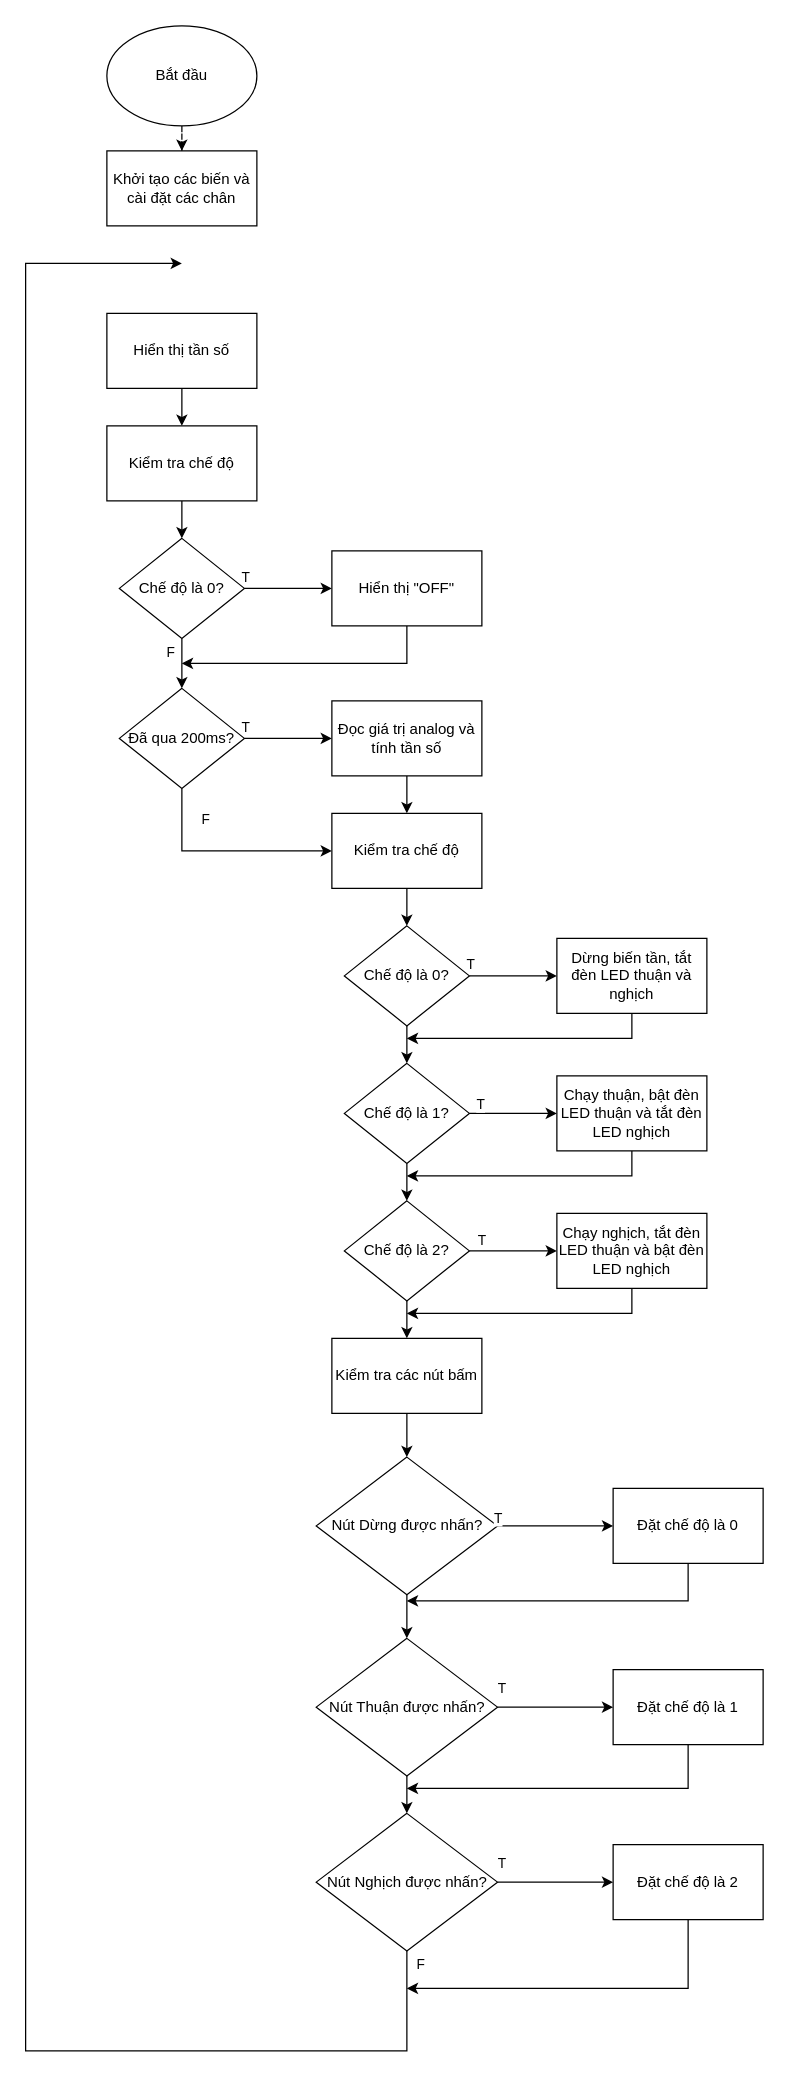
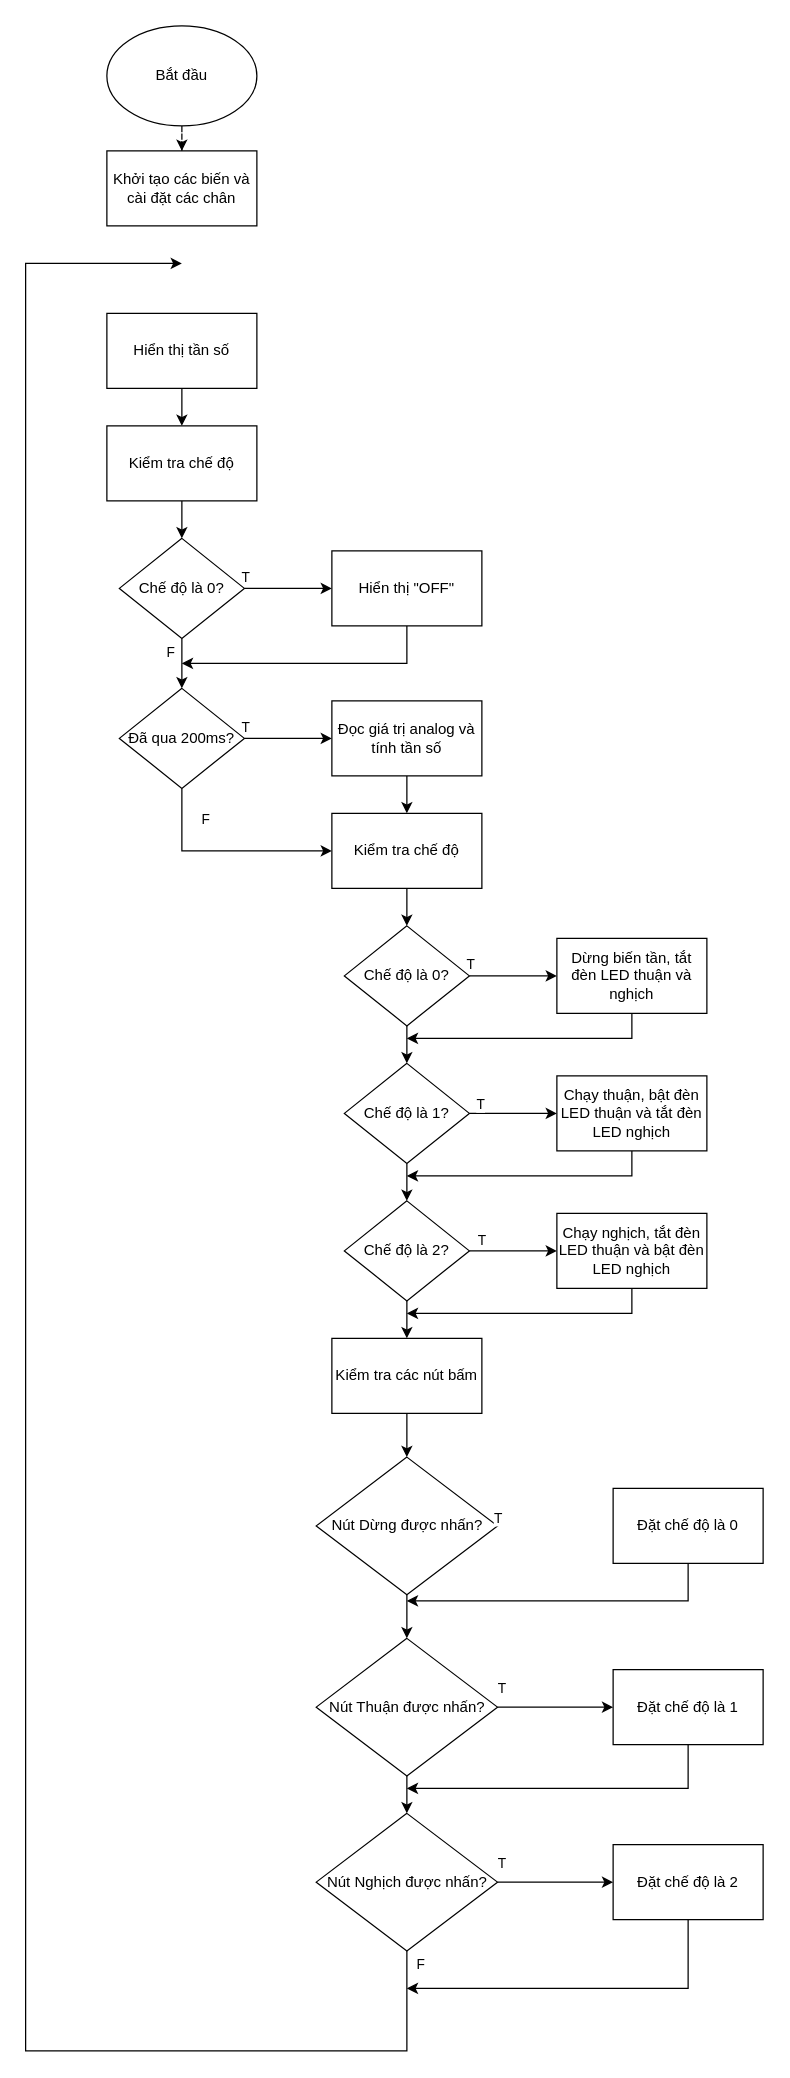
edge "Nút Dừng được nhấn?" -> "Đặt chế độ là 0": removed
